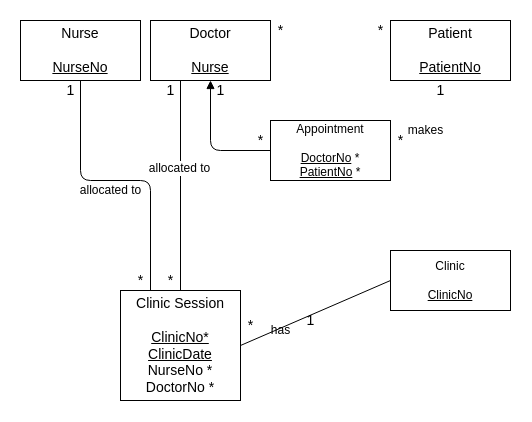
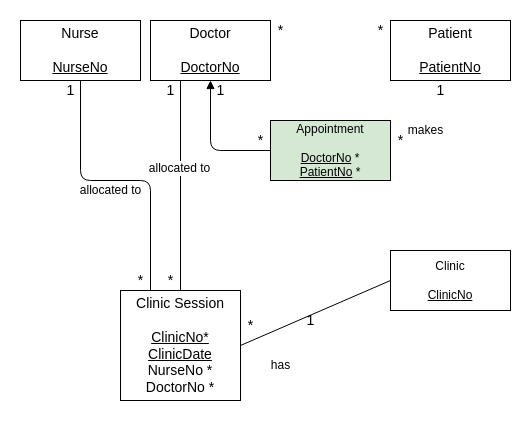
node "Doctor Nurse": label "Doctor Nurse" -> "Doctor DoctorNo"
node "Appointment DoctorNo * PatientNo *": fillcolor #ffffff -> #d5e8d4
node "has": moved (281, 331) -> (281, 366)
